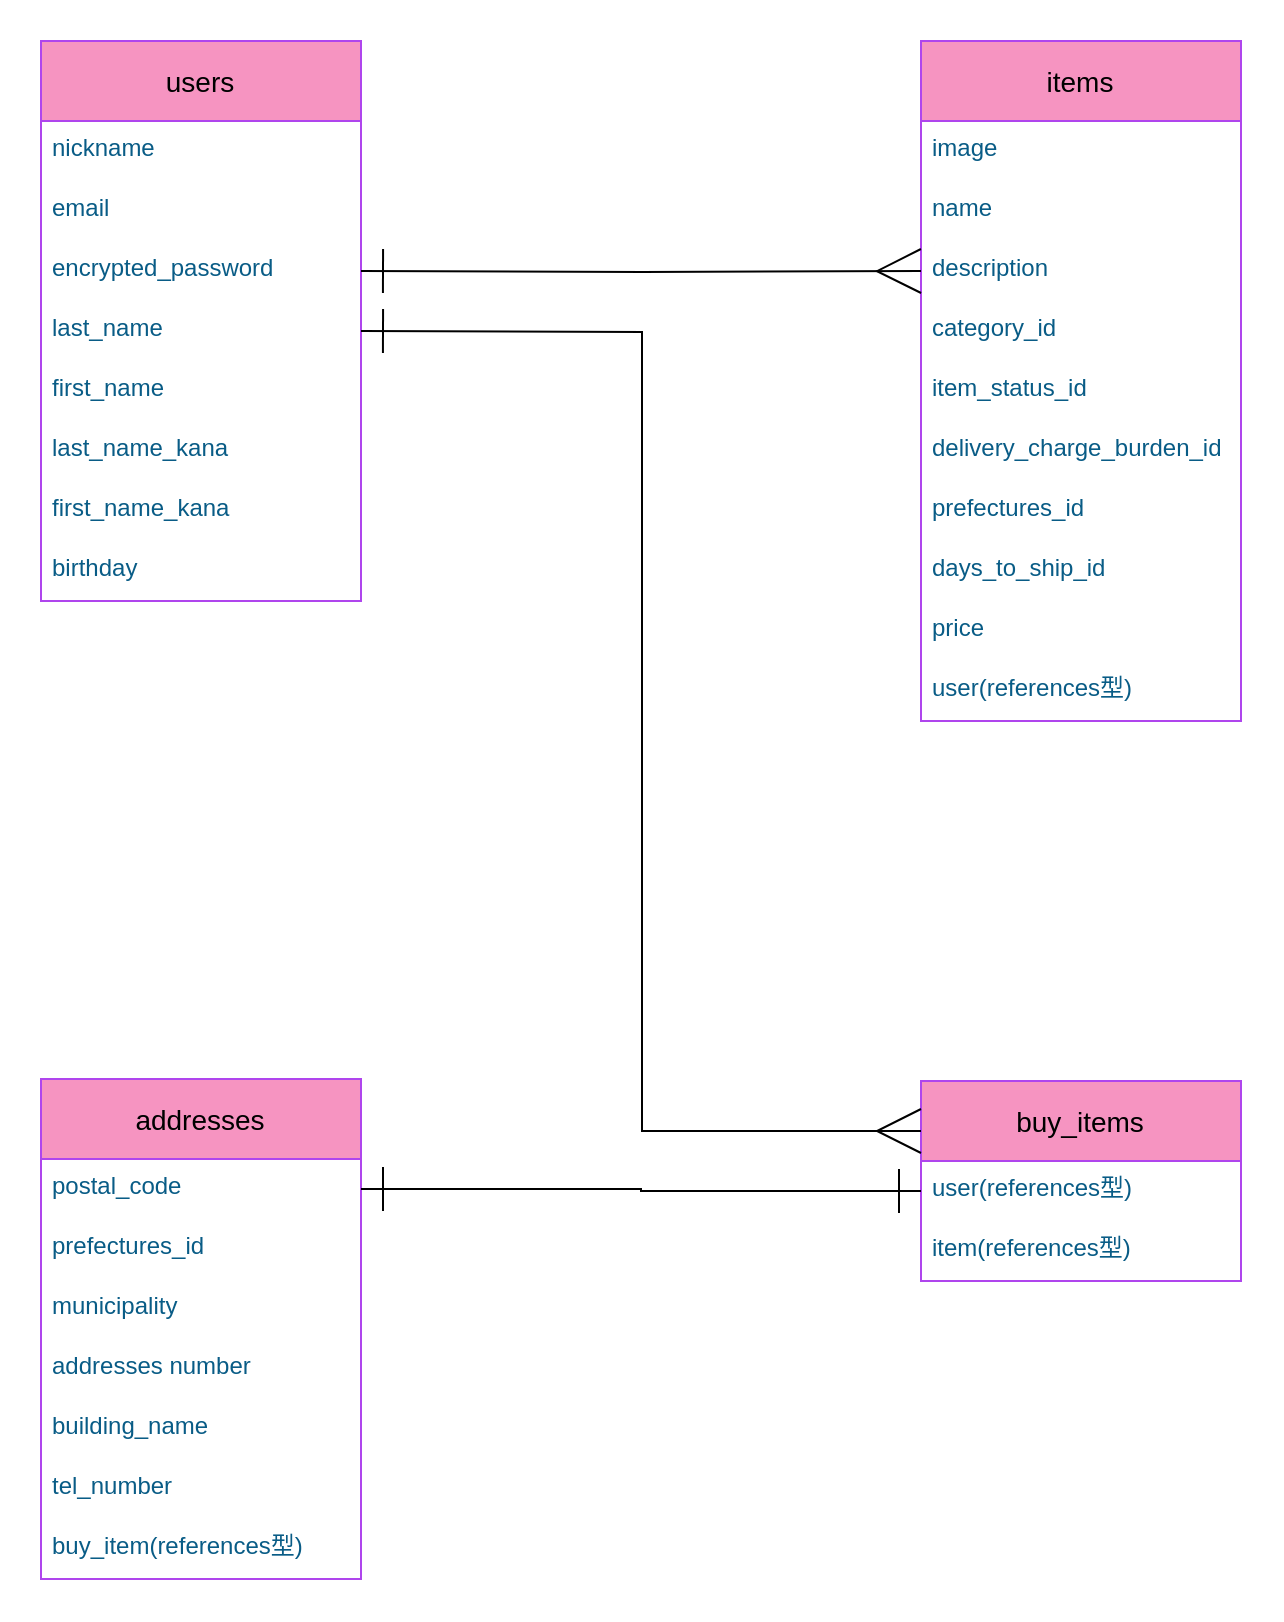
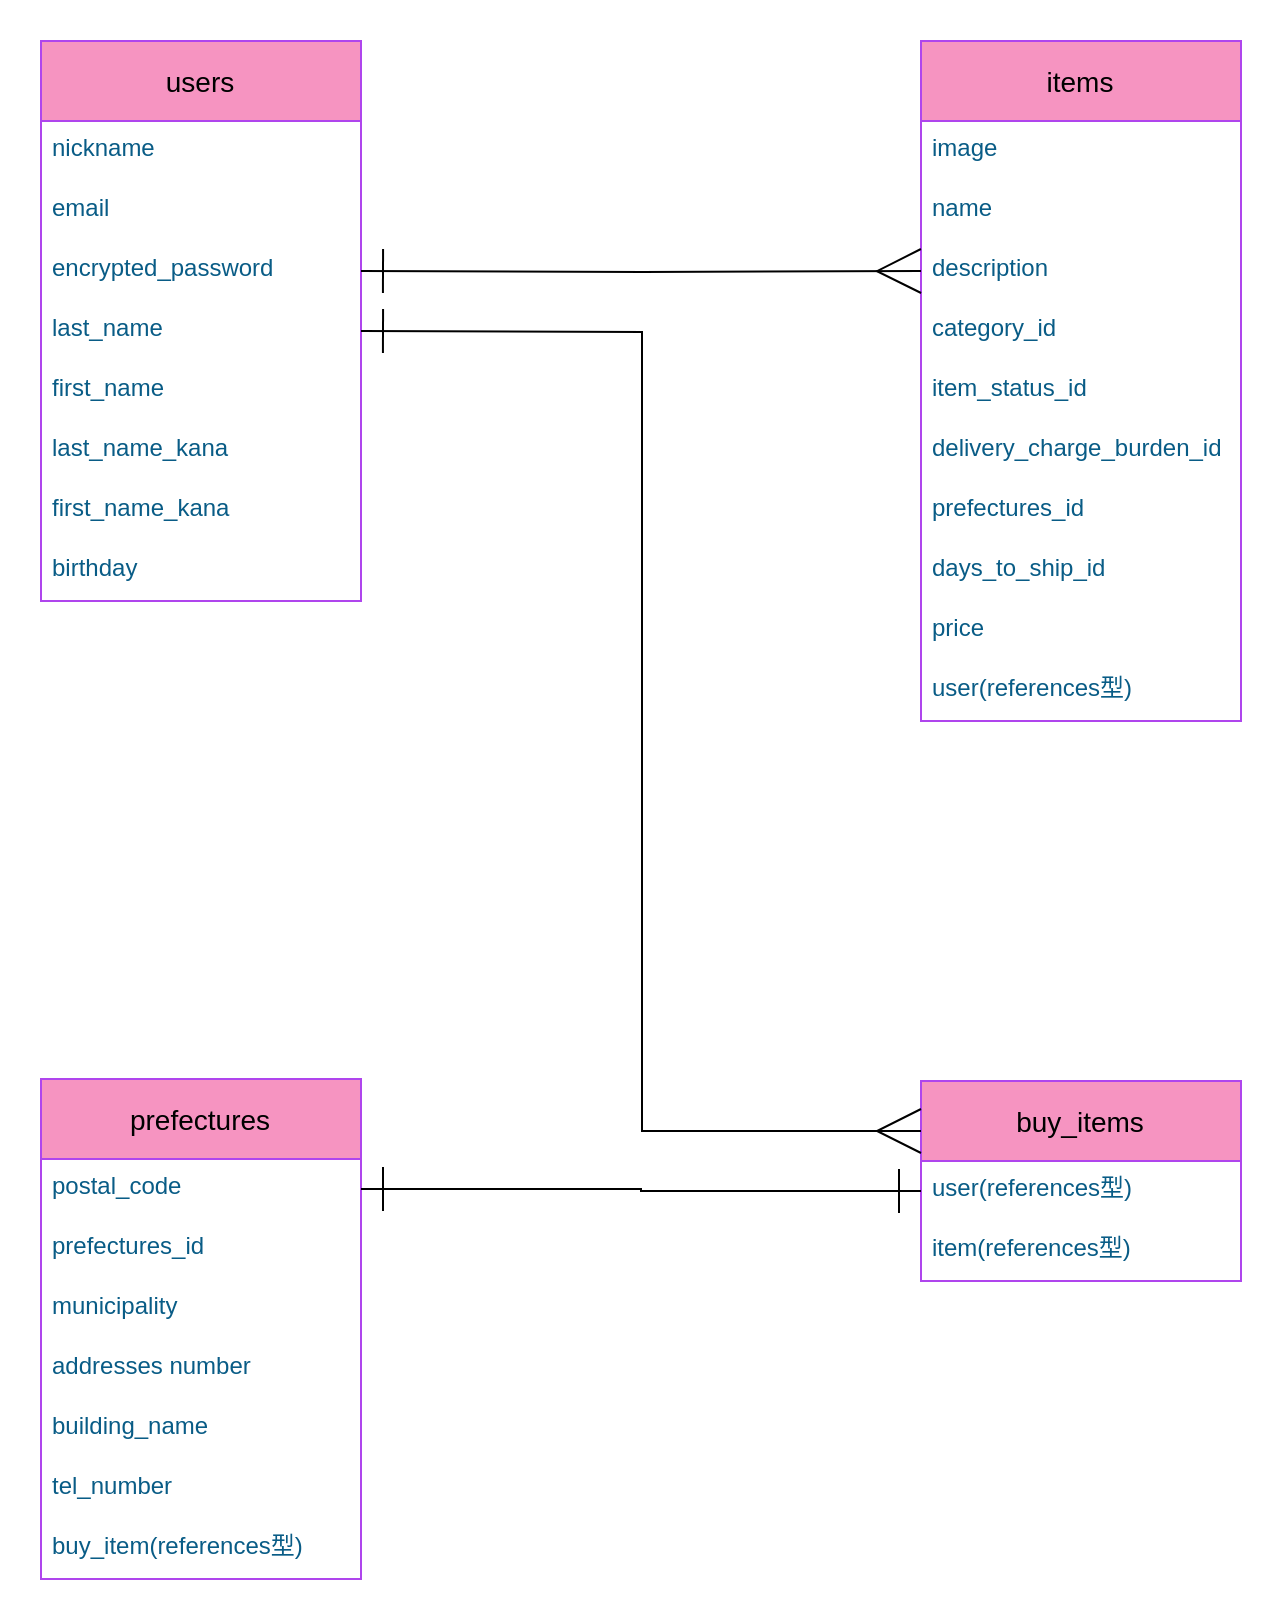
node "addresses": label "addresses" -> "prefectures"
